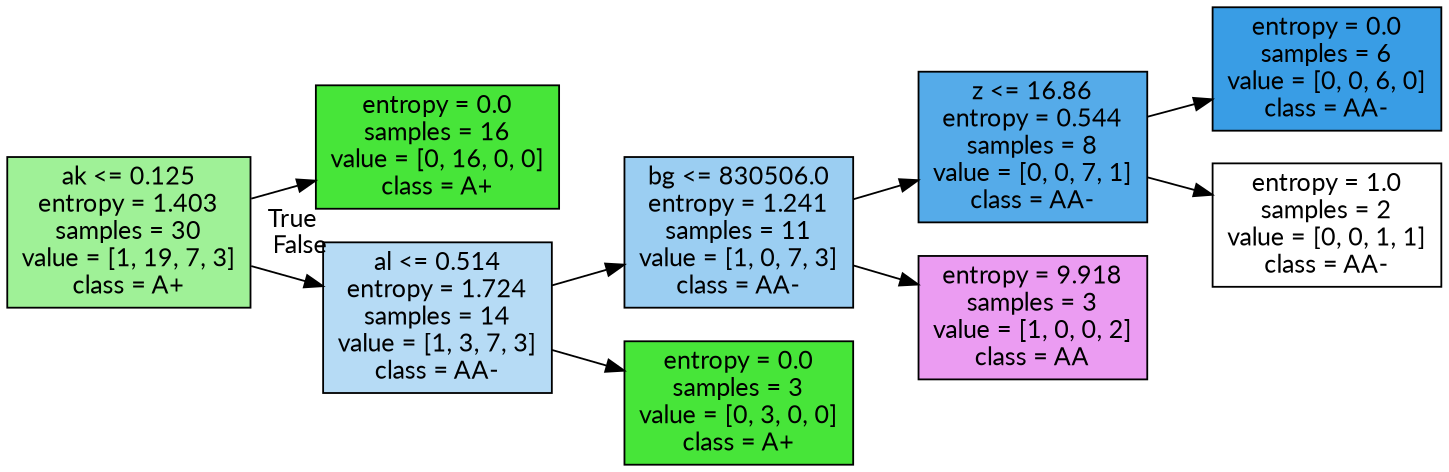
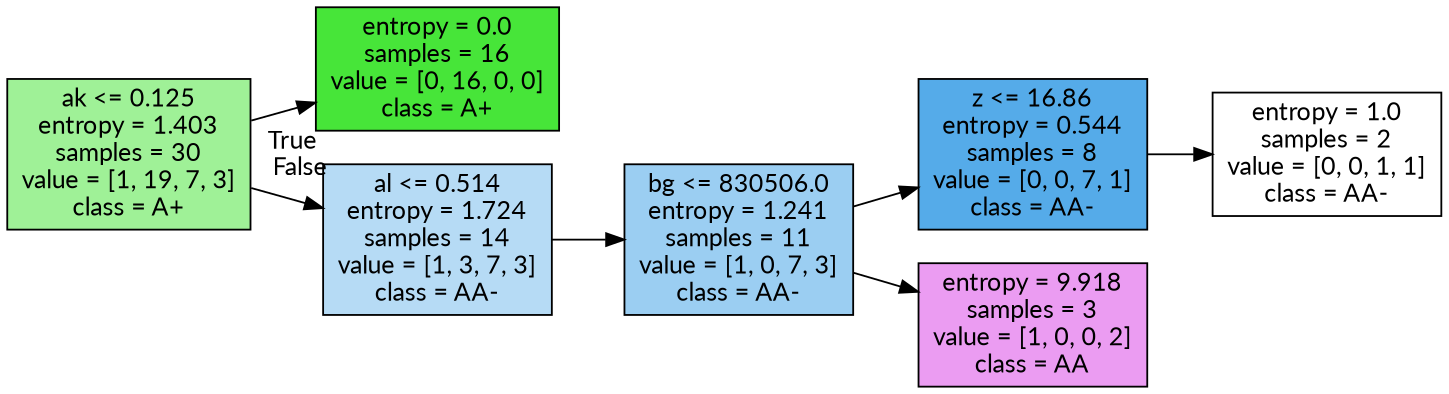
node "entropy = 0.0 samples = 6 value = [0, 0, 6, 0] class = AA-": removed
node "entropy = 0.0 samples = 3 value = [0, 3, 0, 0] class = A+": removed
